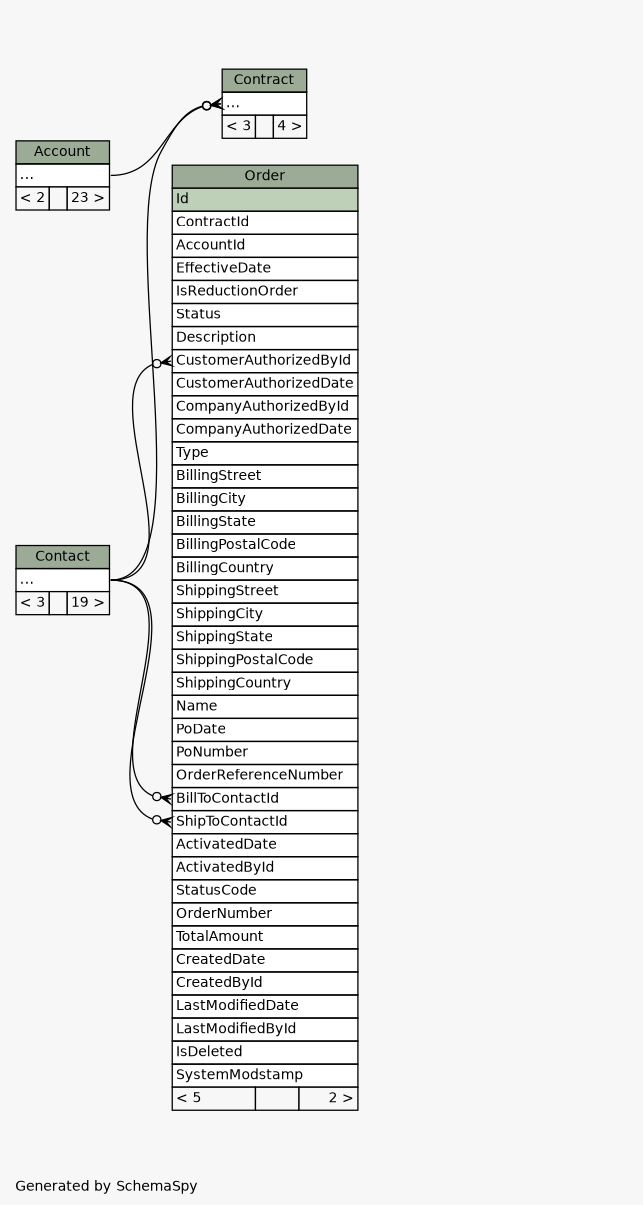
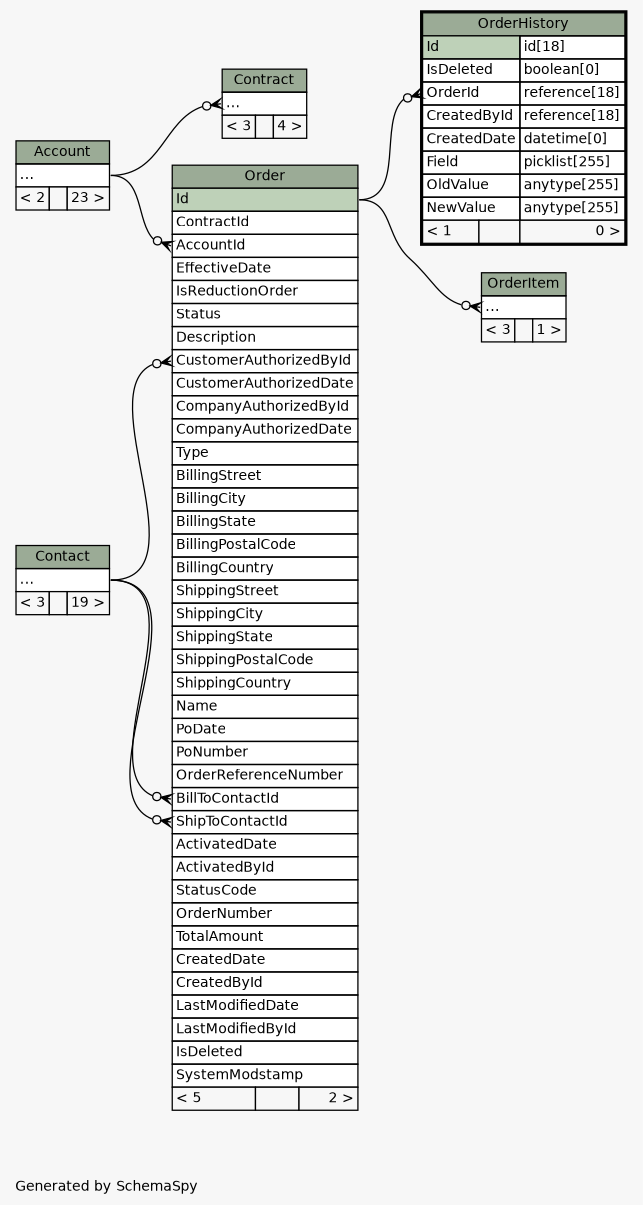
node "OrderHistory": added
edge "Account" -> "Order": added
node "OrderItem": added
edge "Contact" -> "Contract": removed
